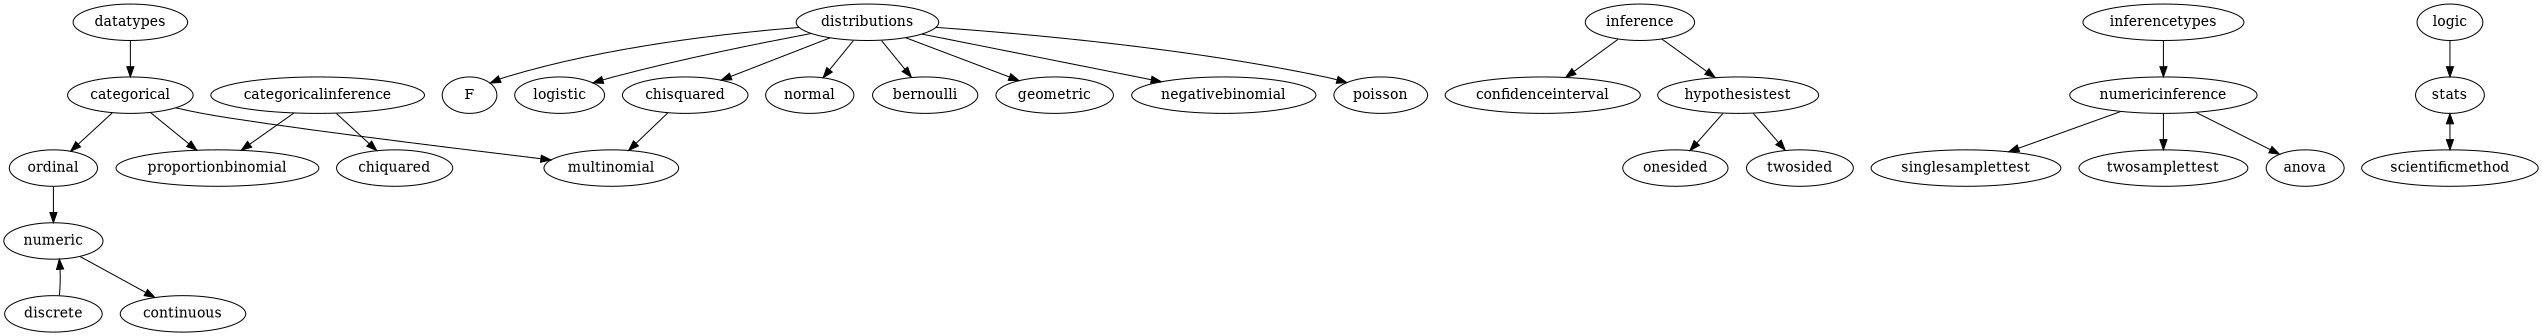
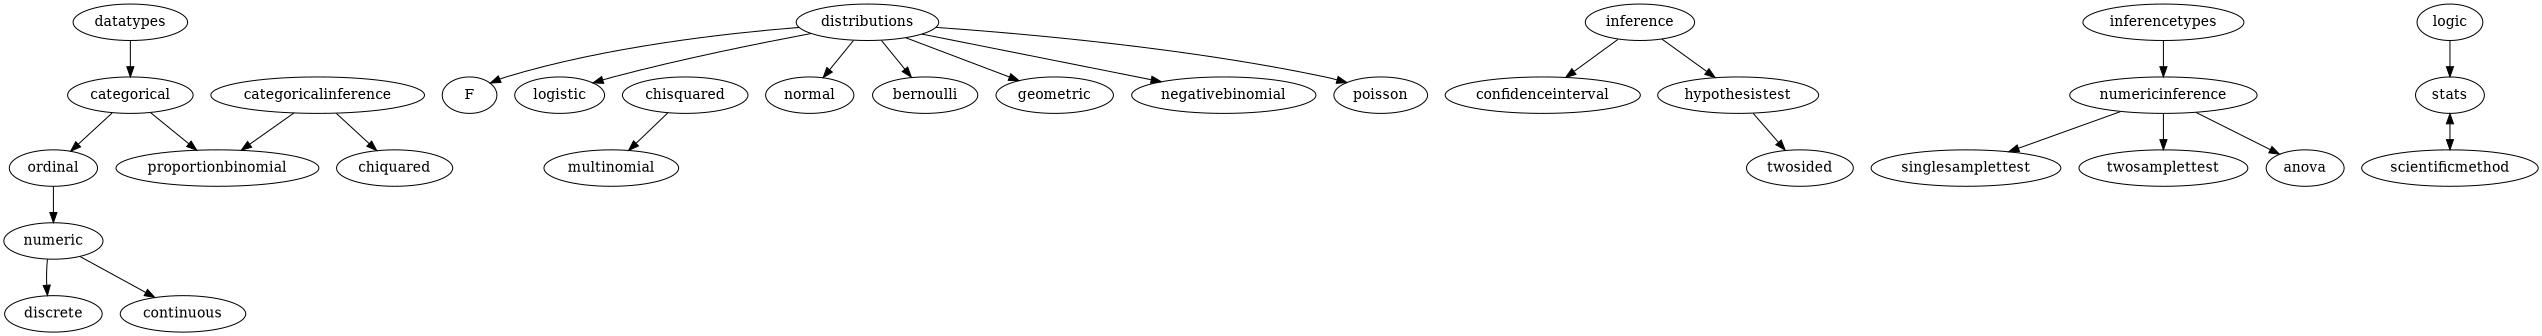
edge "distributions" -> "chisquared": removed
edge "categorical" -> "multinomial": removed
node "onesided": removed
edge "discrete" -> "numeric": reversed
